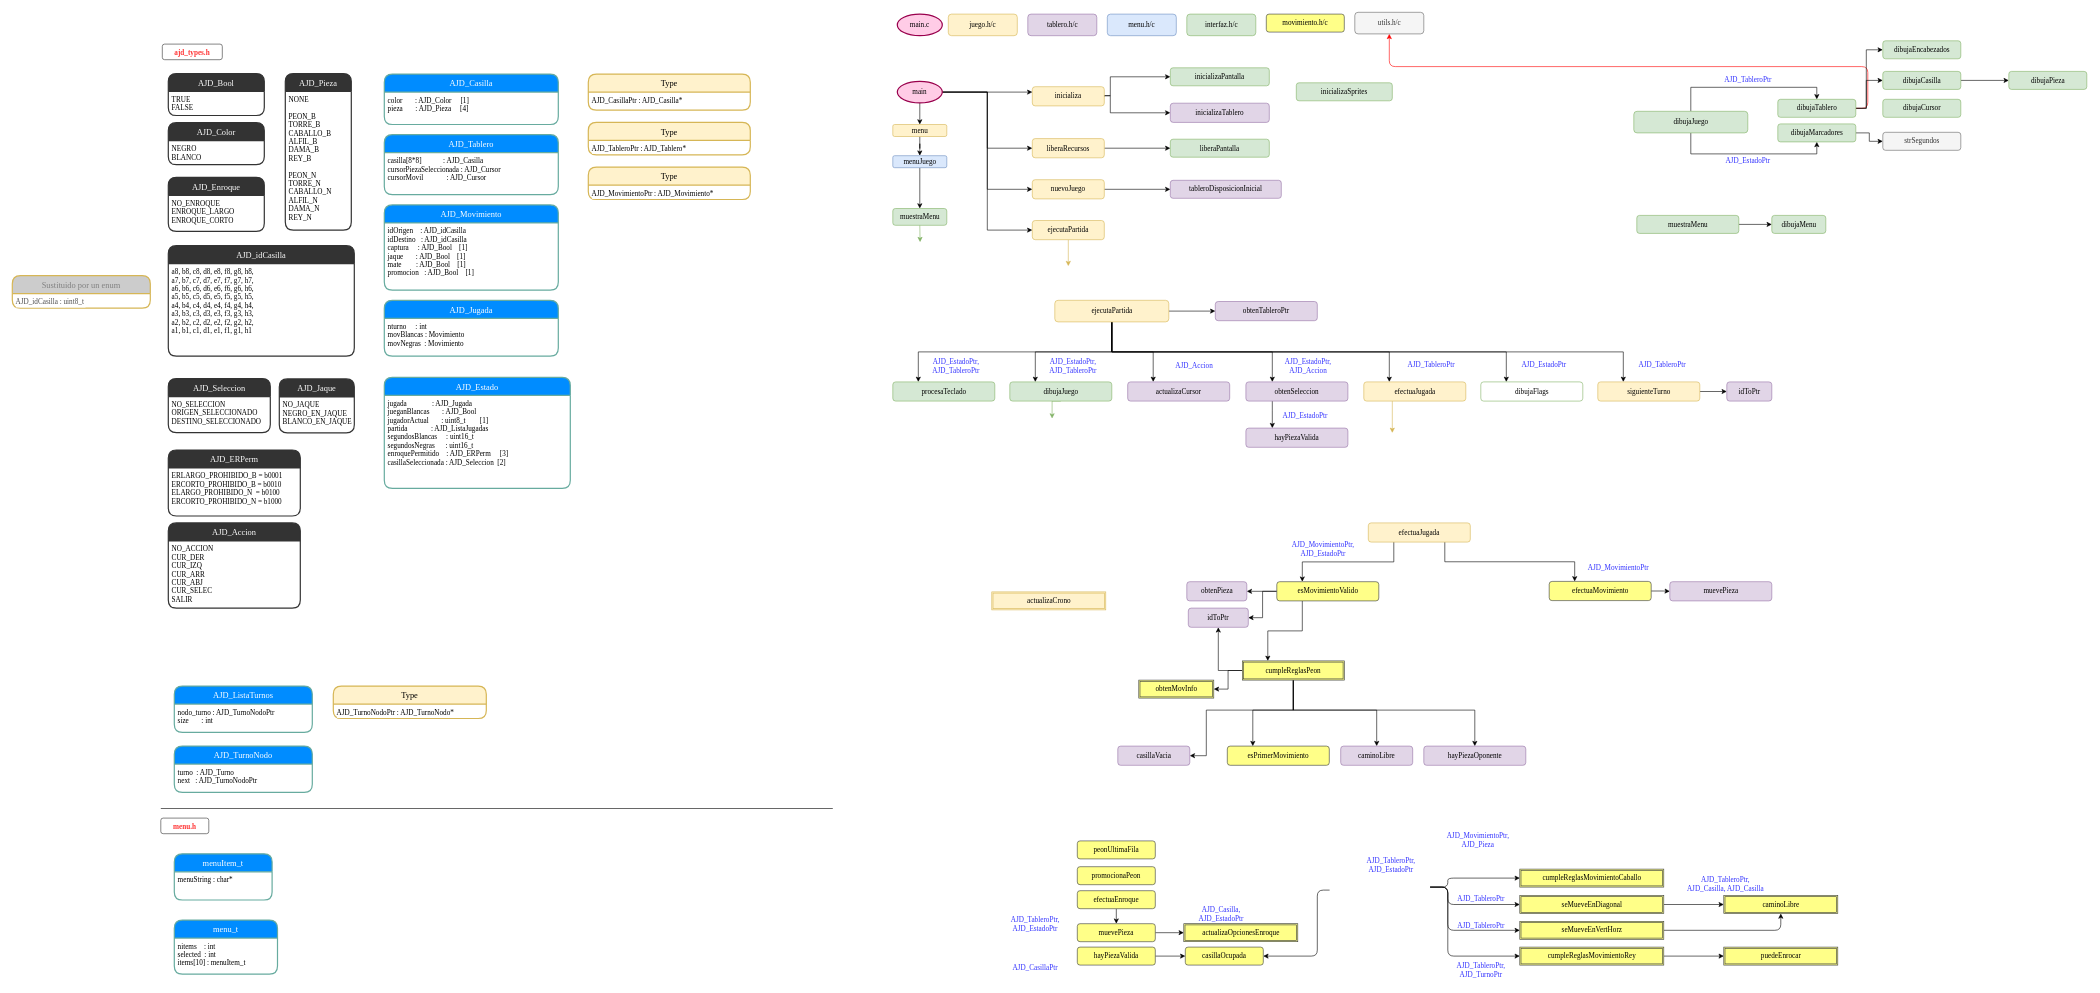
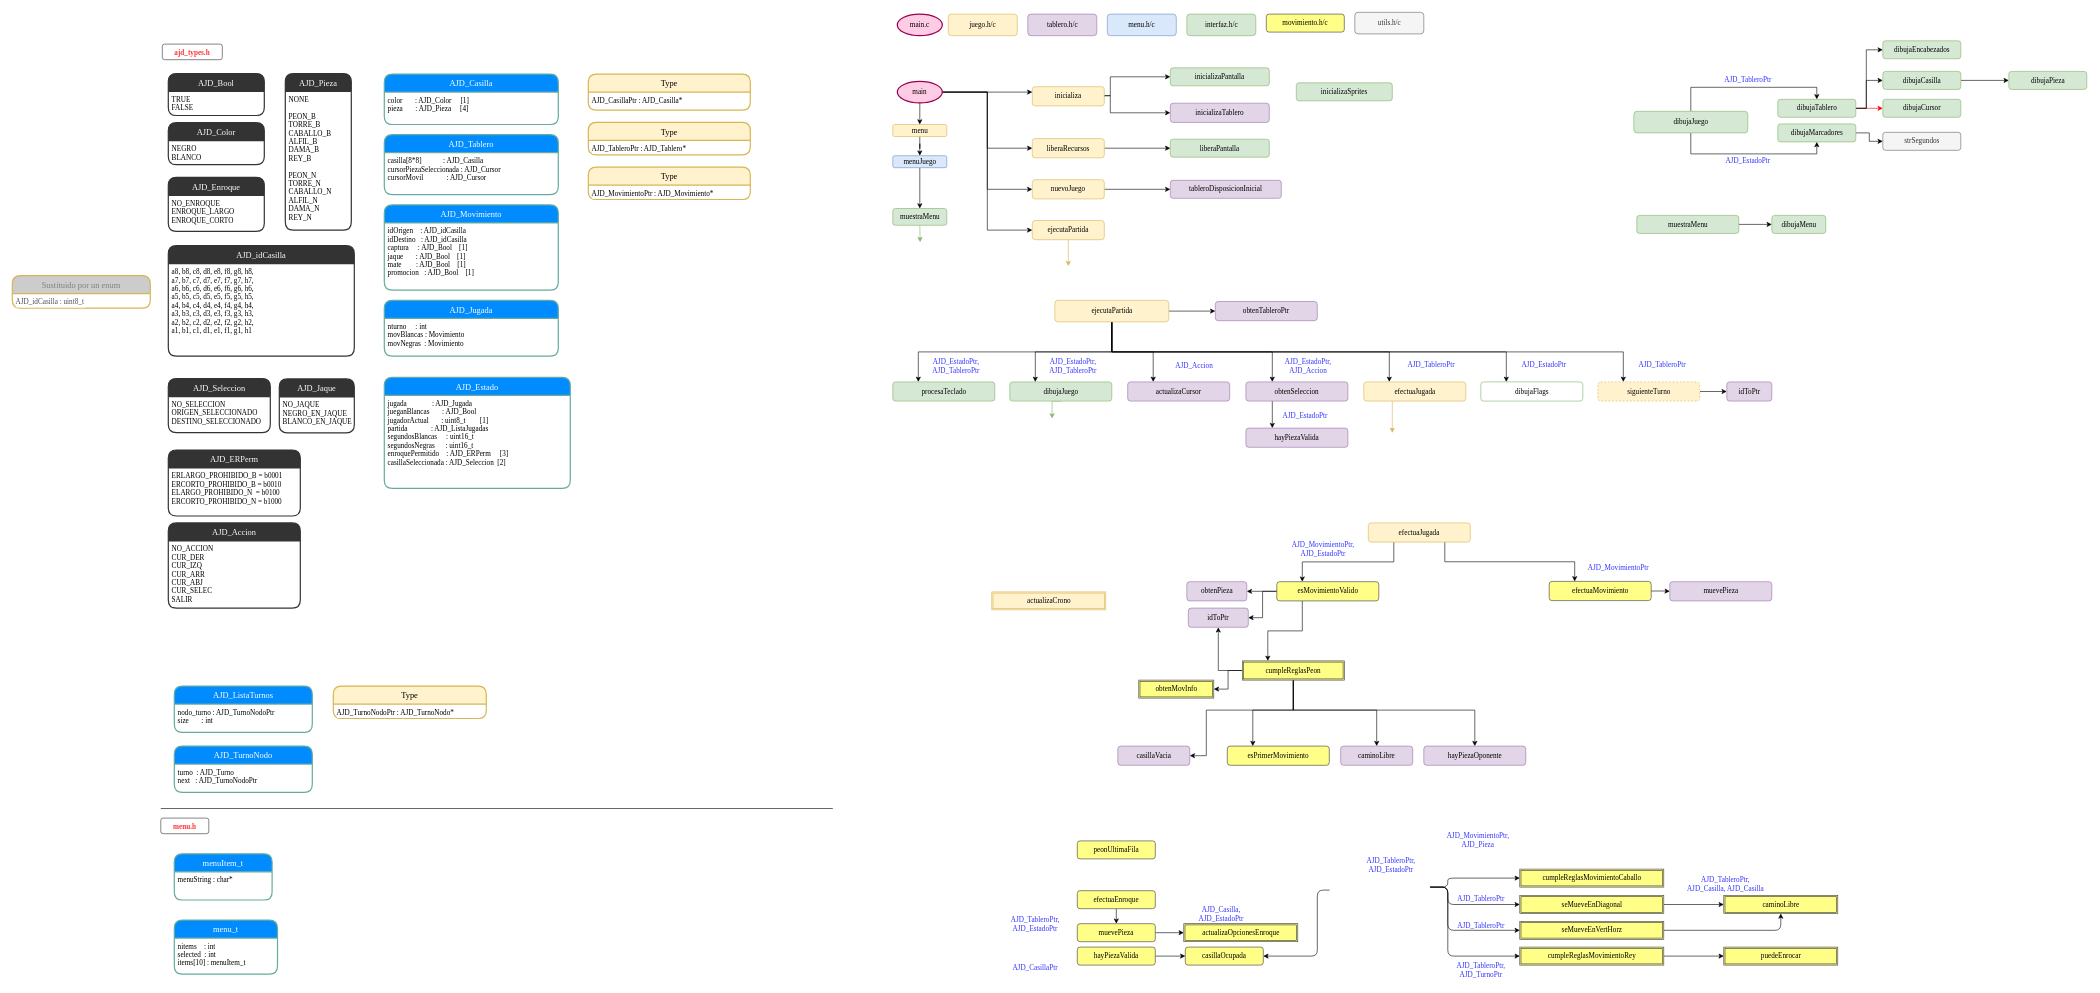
edge "dibujaTablero" -> "utils.h/c": now "dibujaTablero" -> "dibujaCursor"
node "siguienteTurno": style solid -> dashed
node "promocionaPeon": removed
